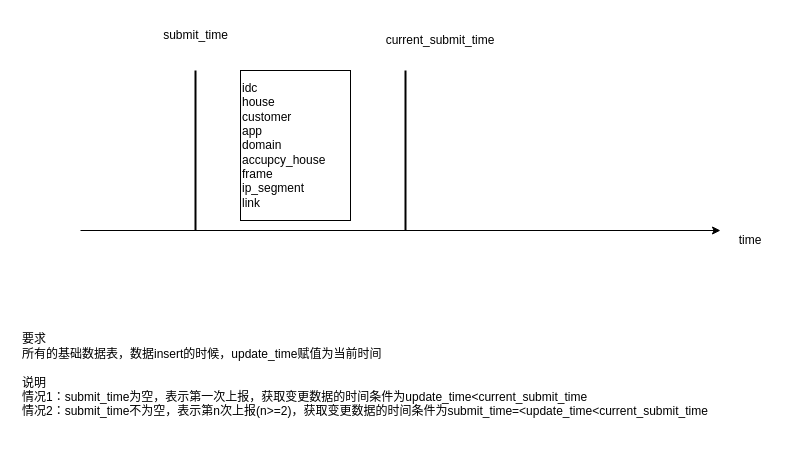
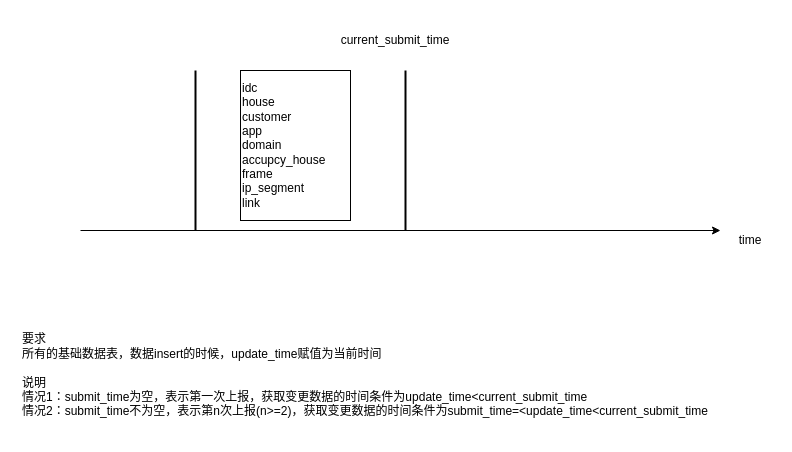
node "submit_time": removed
node "current_submit_time": moved (441, 41) -> (396, 41)
